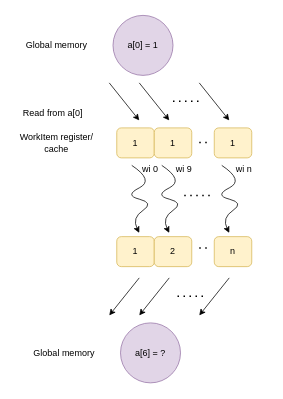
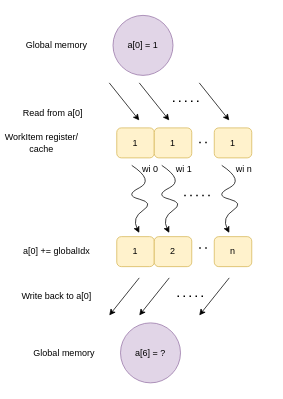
node "WorkItem register/ cache": moved (57, 143) -> (42, 143)
node "wi 9": label "wi 9" -> "wi 1"
node "a[0] += globalIdx": added
node "Write back to a[0]": added
